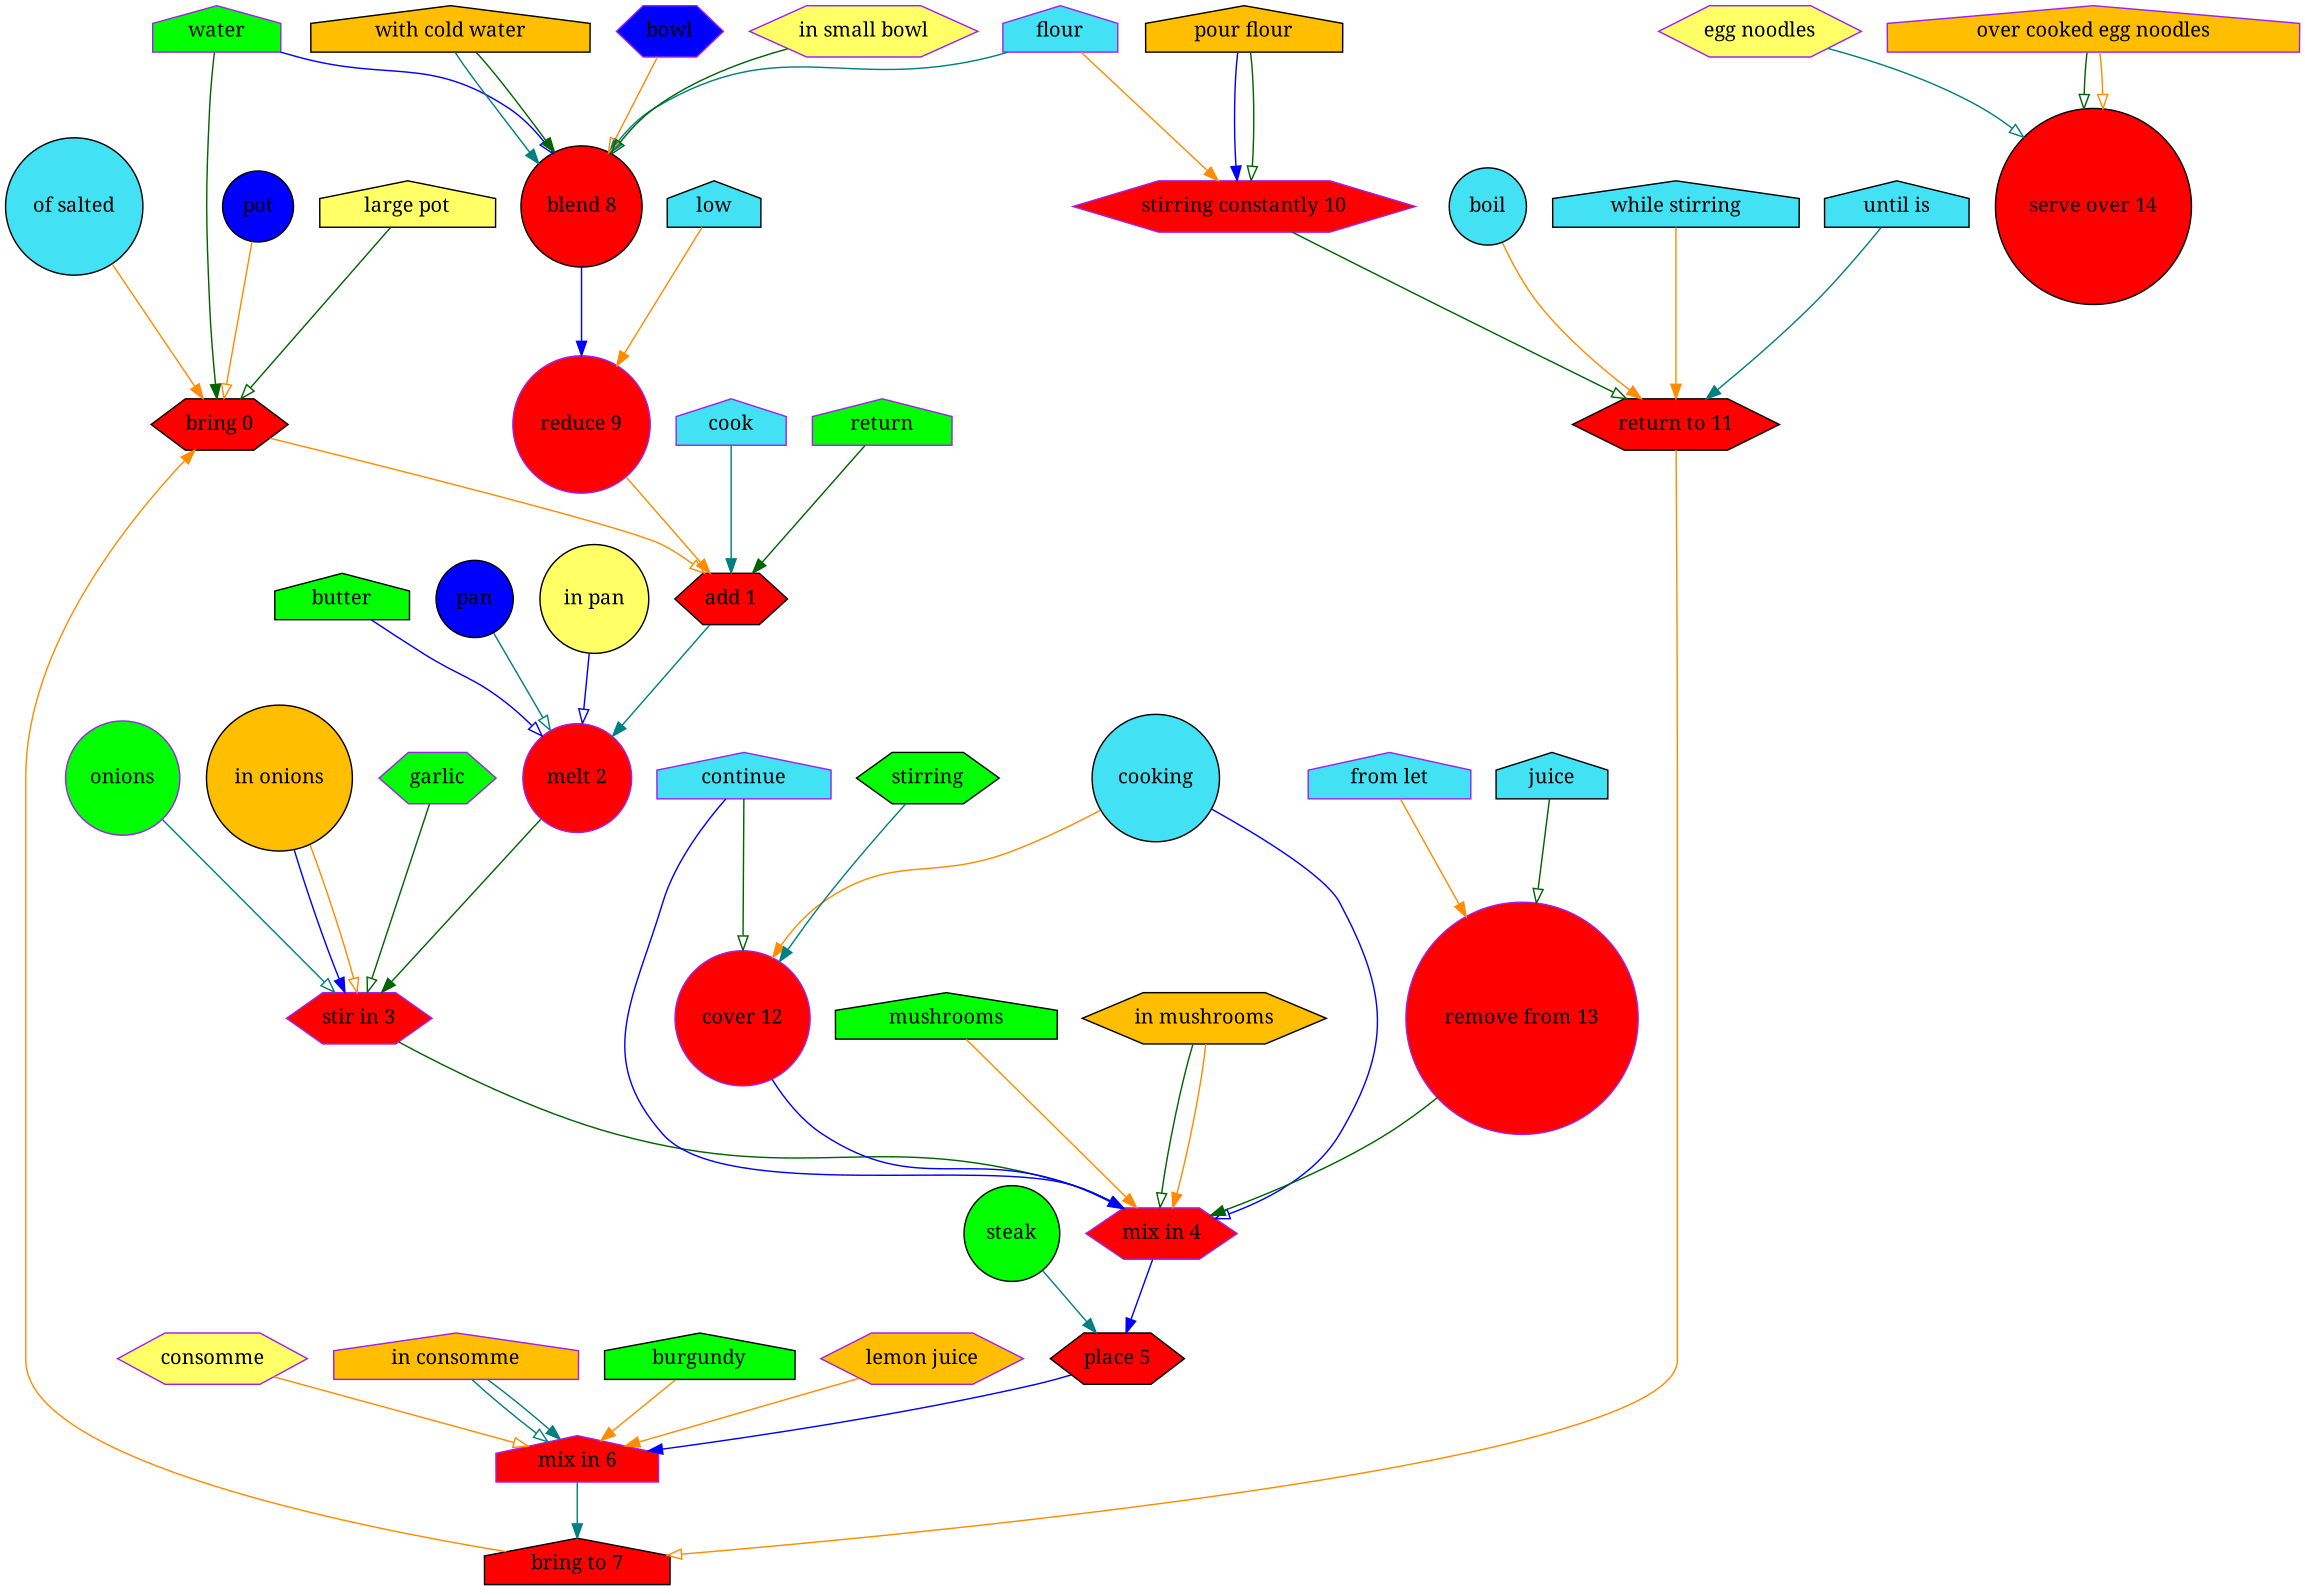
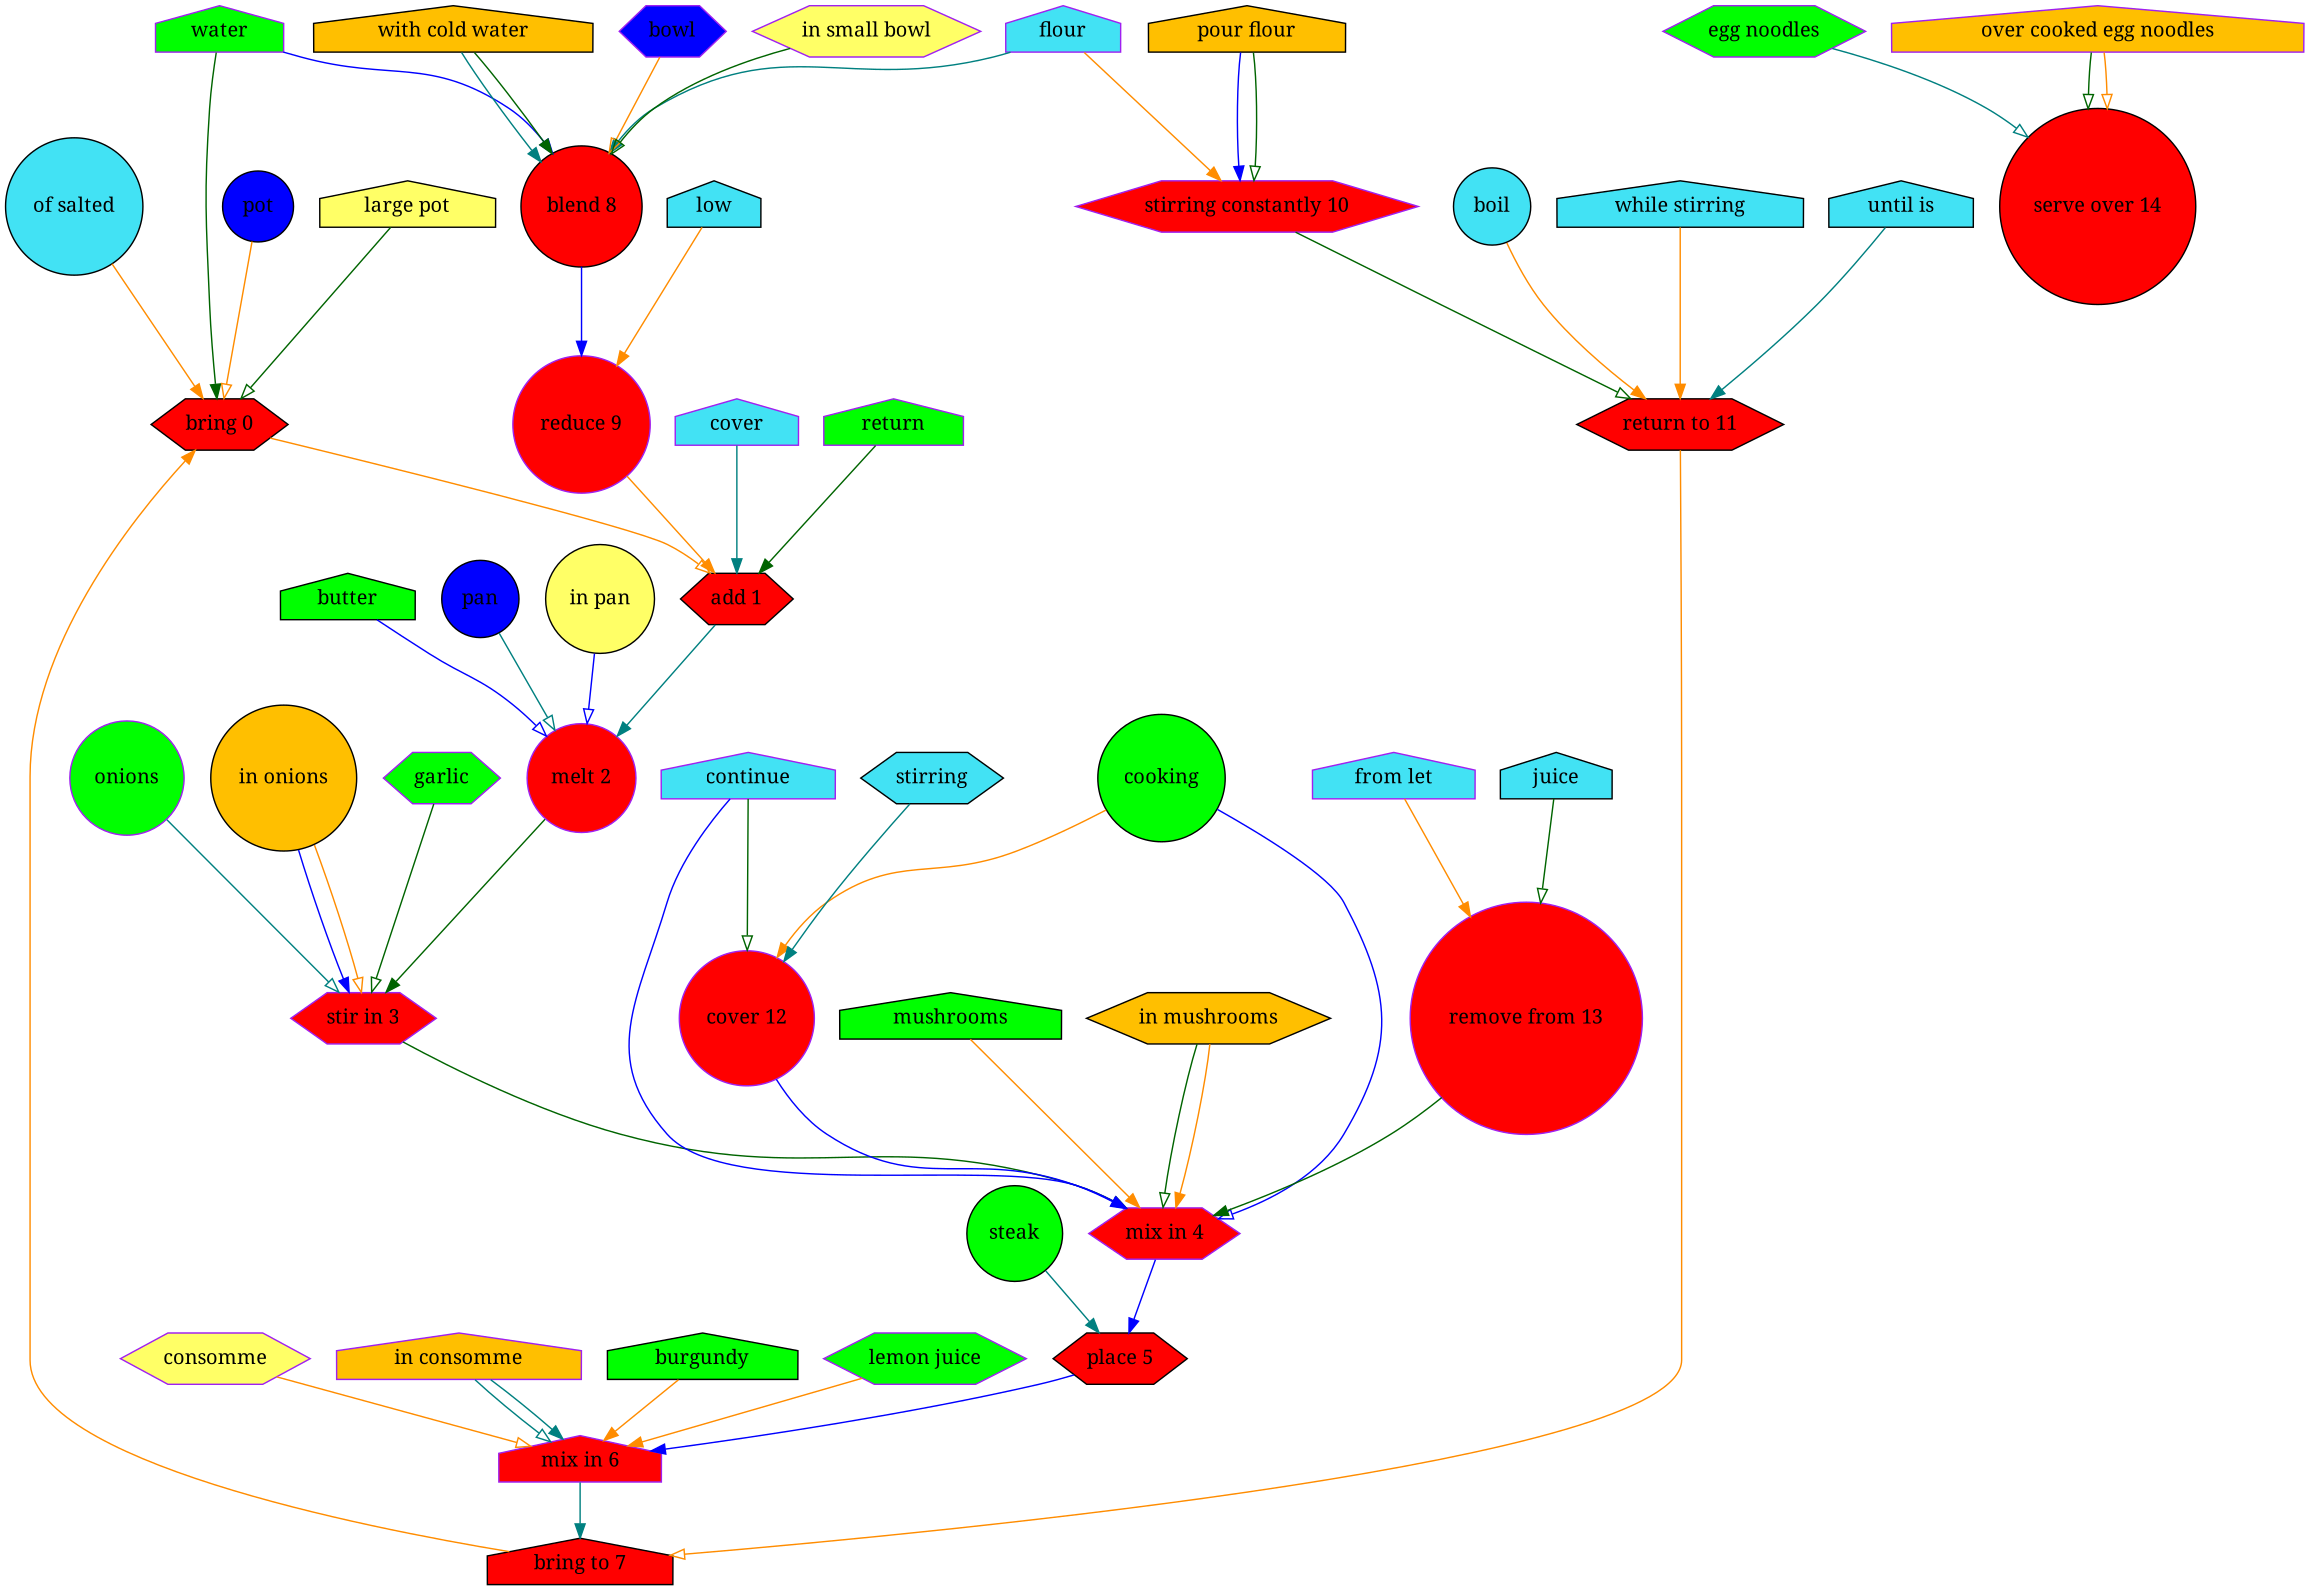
node "egg noodles": fillcolor #ffff66 -> green
node "cook": label "cook" -> "cover"
node "stirring": fillcolor green -> #42e2f4
node "cooking": fillcolor #42e2f4 -> green
node "lemon juice": fillcolor #ffbf00 -> green
